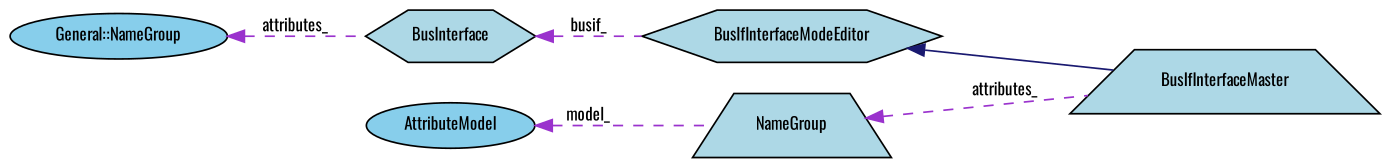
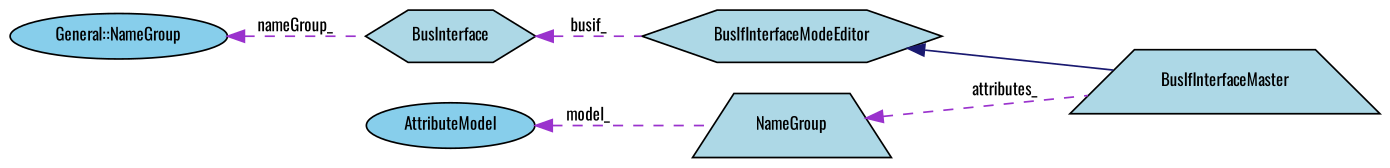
edge "BusInterface" -> "General::NameGroup": label "attributes_" -> "nameGroup_"
